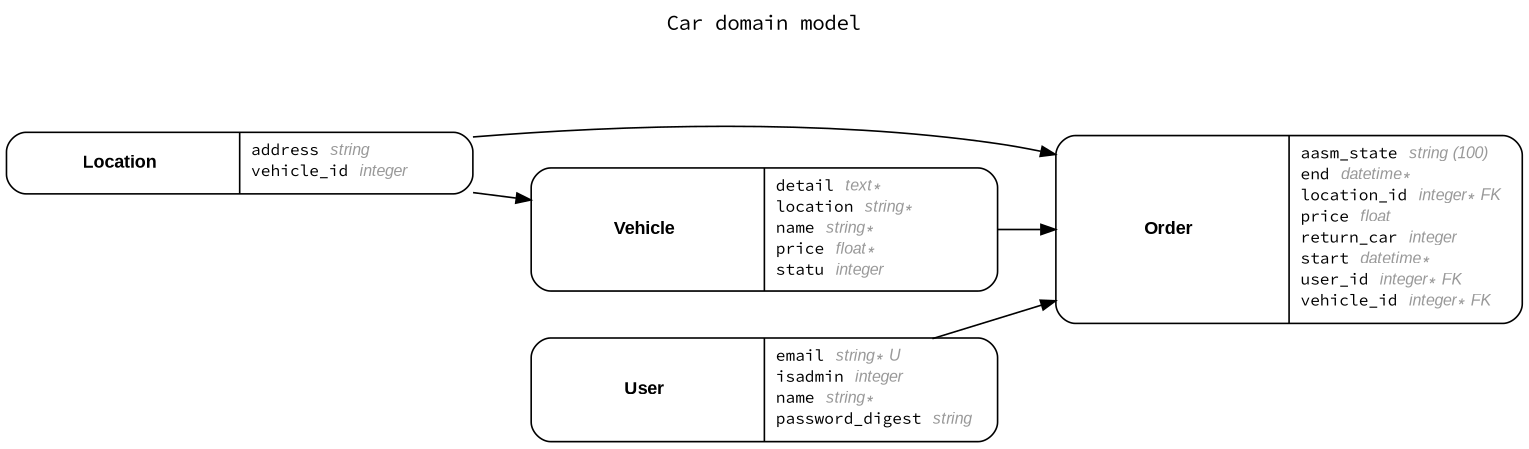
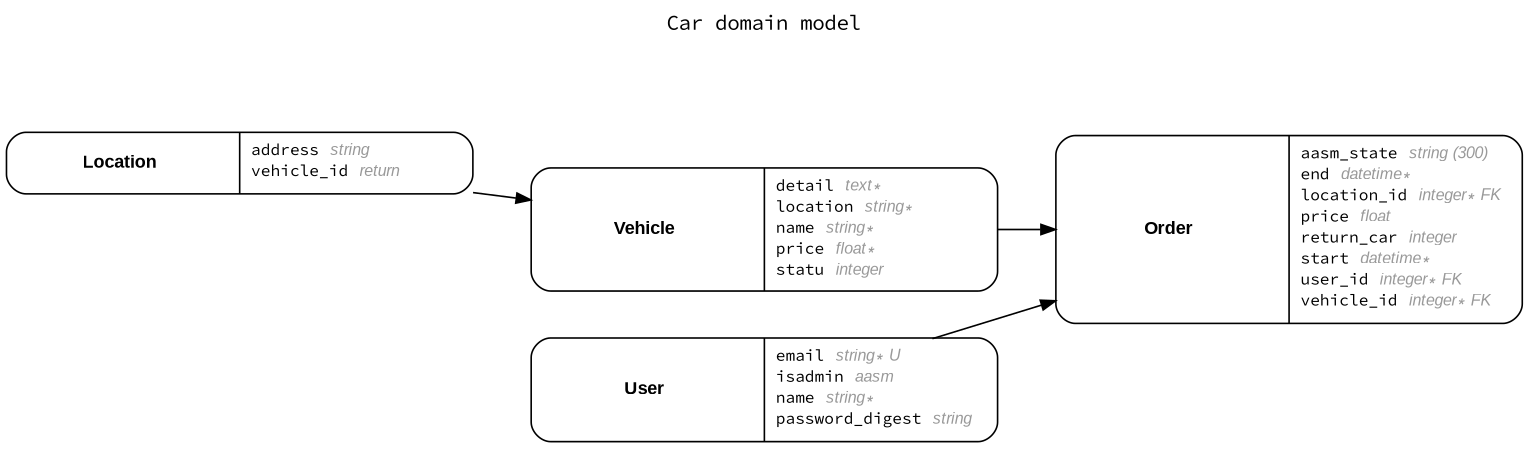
edge "Location" -- "Order": removed
node "Order": text "string (100)" -> "string (300)"
node "Location": text "integer" -> "return"
node "User": text "integer" -> "aasm"
